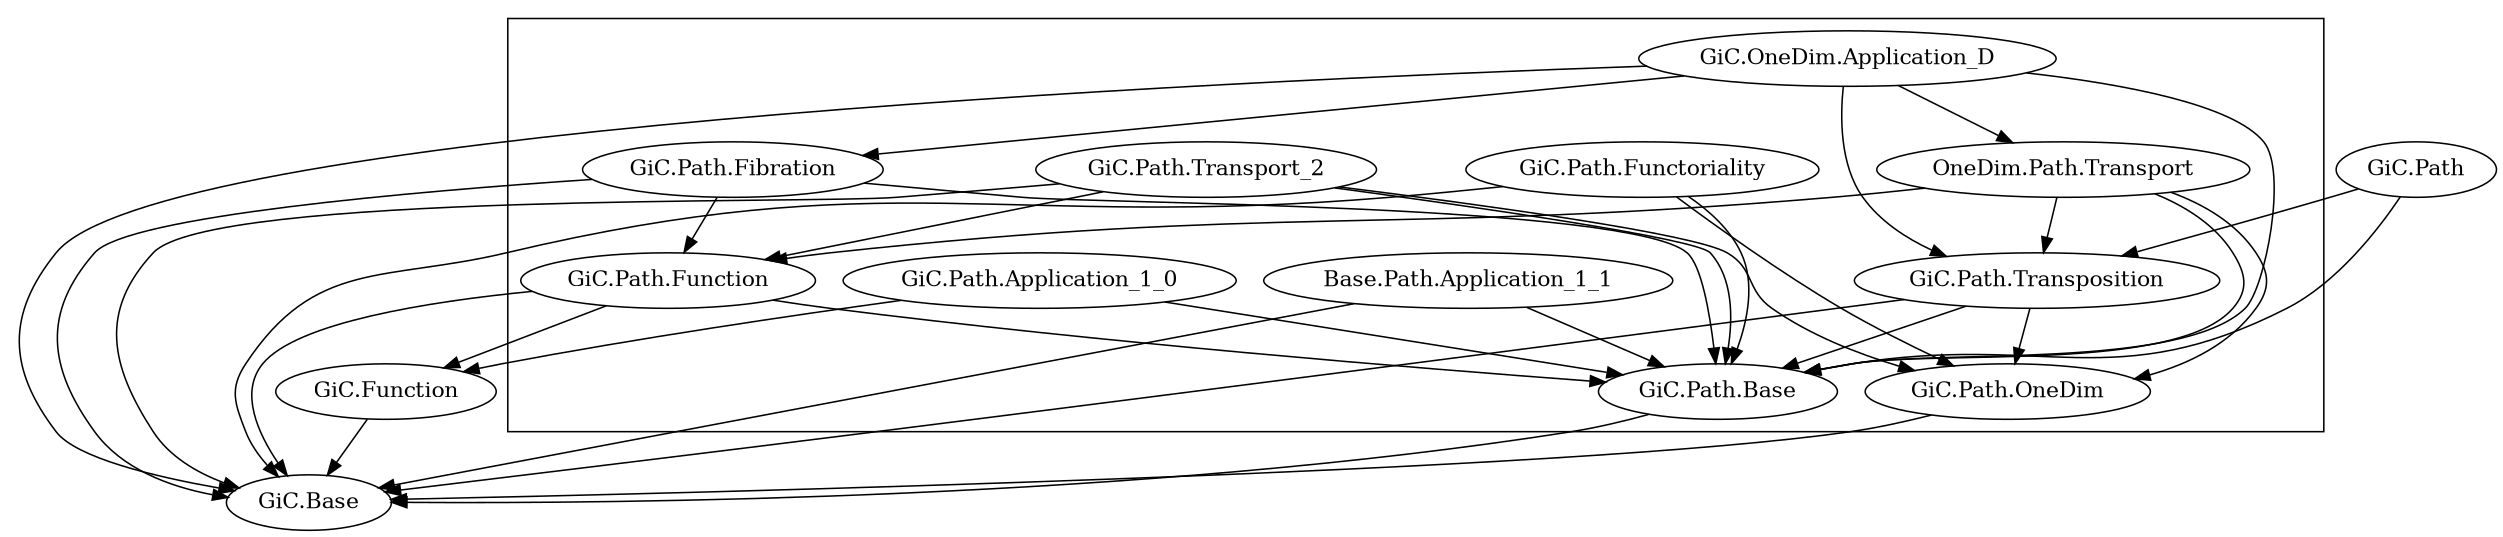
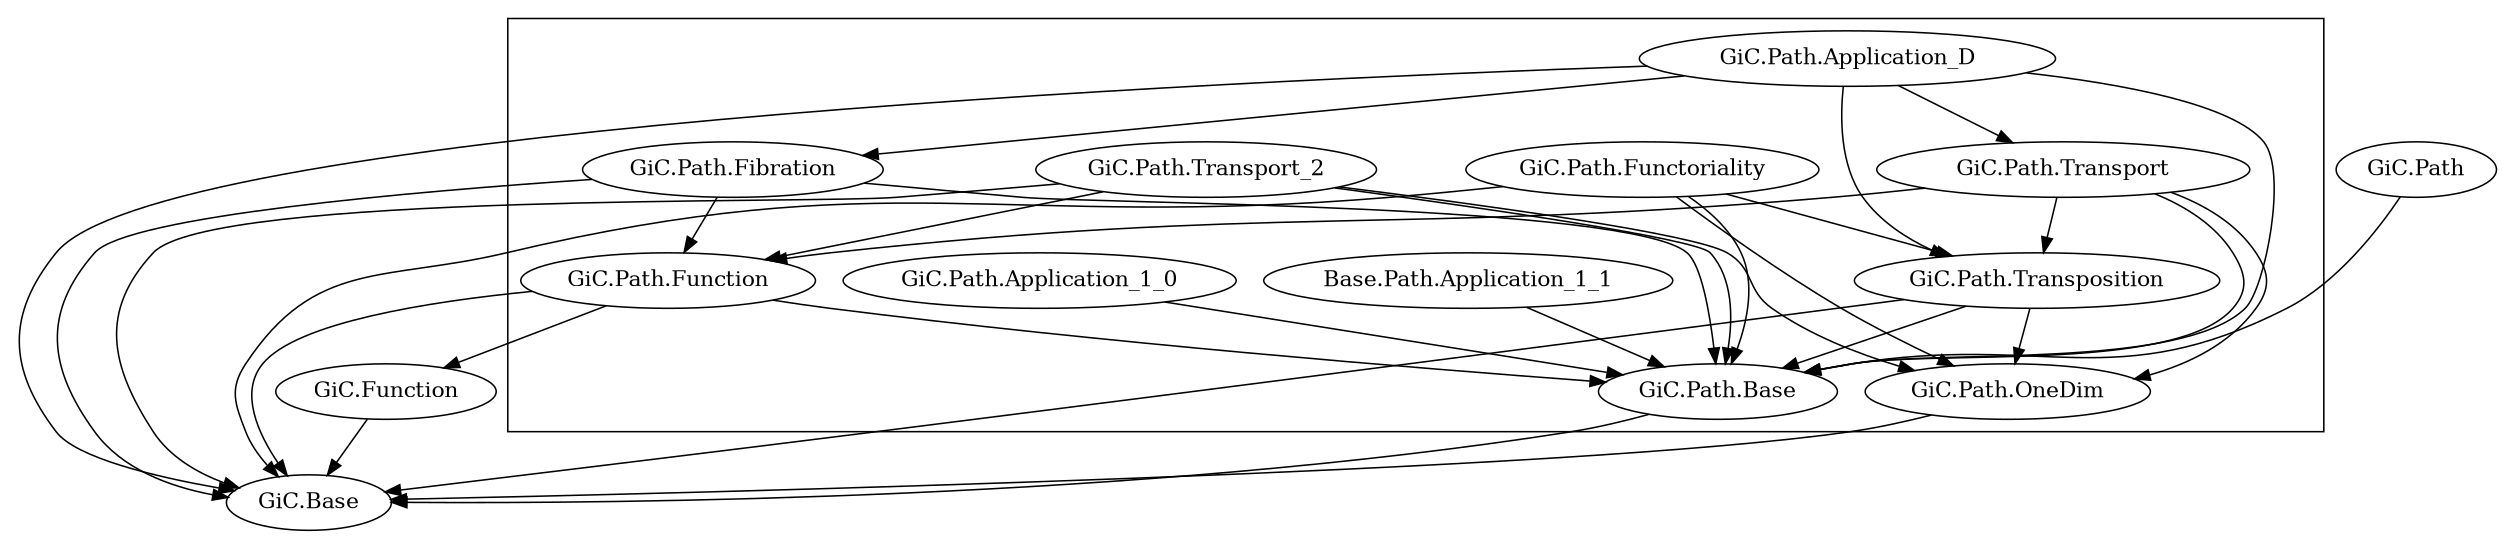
node "GiC.OneDim.Application_D": label "GiC.OneDim.Application_D" -> "GiC.Path.Application_D"
node "OneDim.Path.Transport": label "OneDim.Path.Transport" -> "GiC.Path.Transport"
edge "GiC.Path" -> "GiC.Path.Transposition": now "GiC.Path.Functoriality" -> "GiC.Path.Transposition"
edge "GiC.Path.Application_1_0" -> "GiC.Function": removed
edge "Base.Path.Application_1_1" -> "GiC.Base": removed
